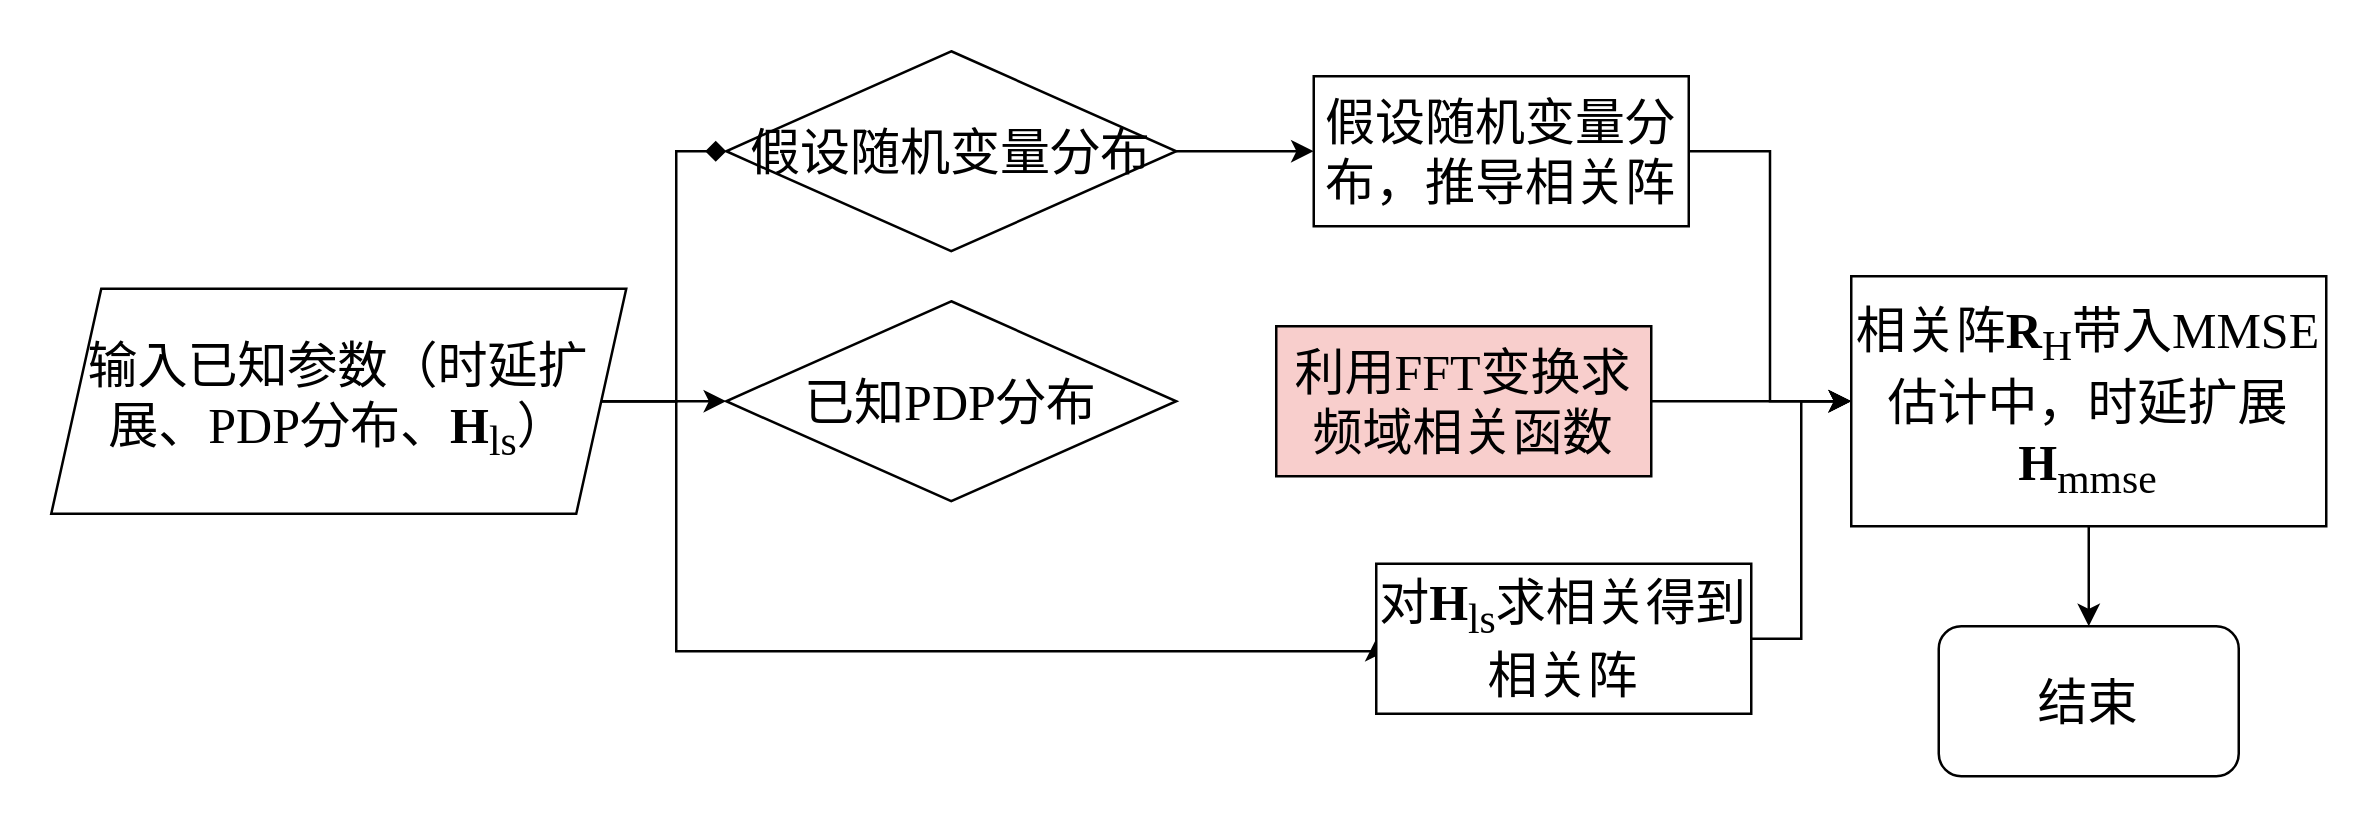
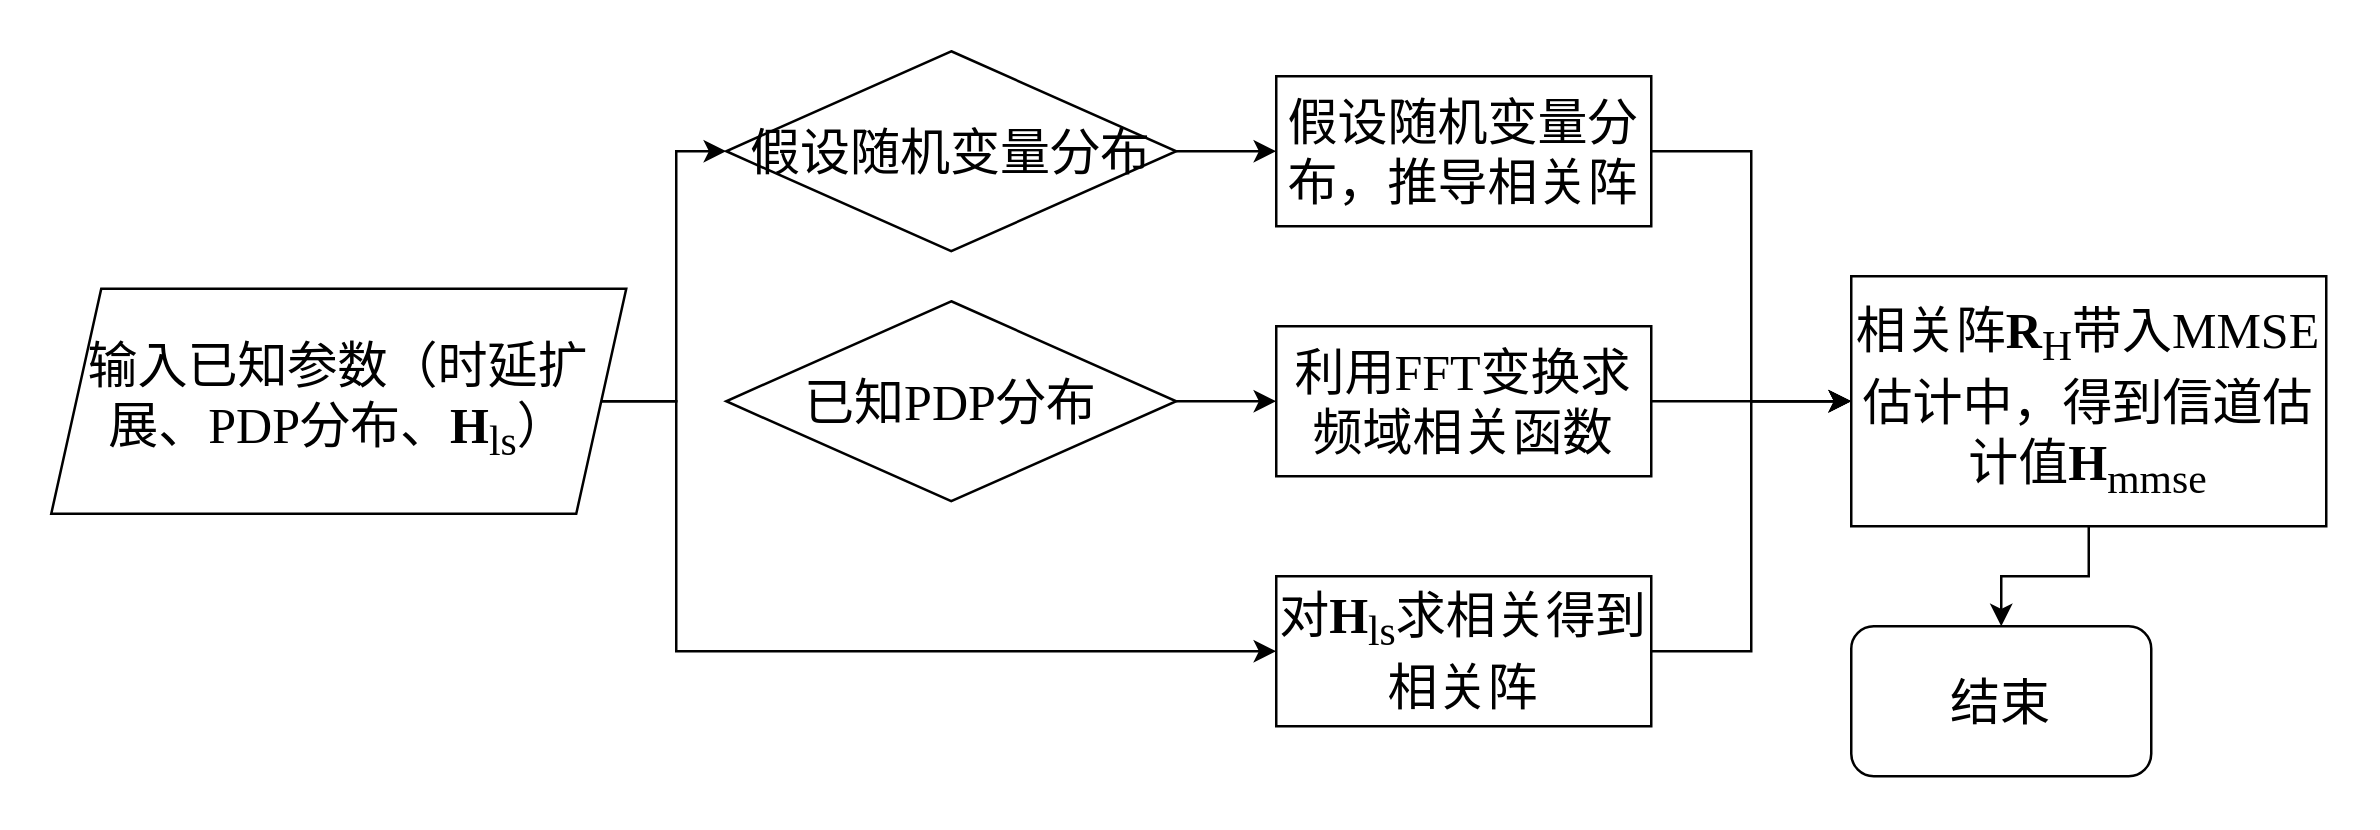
edge "输入已知参数（时延扩展、PDP分布、Hls）" -> "假设随机变量分布": arrowhead diamond -> classic
node "假设随机变量分布，推导相关阵": moved (1501, 151) -> (1464, 151)
edge "输入已知参数（时延扩展、PDP分布、Hls）" -> "已知PDP分布": removed
edge "已知PDP分布" -> "利用FFT变换求频域相关函数": added
node "利用FFT变换求频域相关函数": fillcolor #f8cecc -> #ffffff
node "相关阵RH带入MMSE估计中，时延扩展Hmmse": label "相关阵RH带入MMSE估计中，时延扩展Hmmse" -> "相关阵RH带入MMSE估计中，得到信道估计值Hmmse"
node "对Hls求相关得到相关阵": moved (1564, 639) -> (1464, 651)
node "结束": moved (2089, 701) -> (2001, 701)
